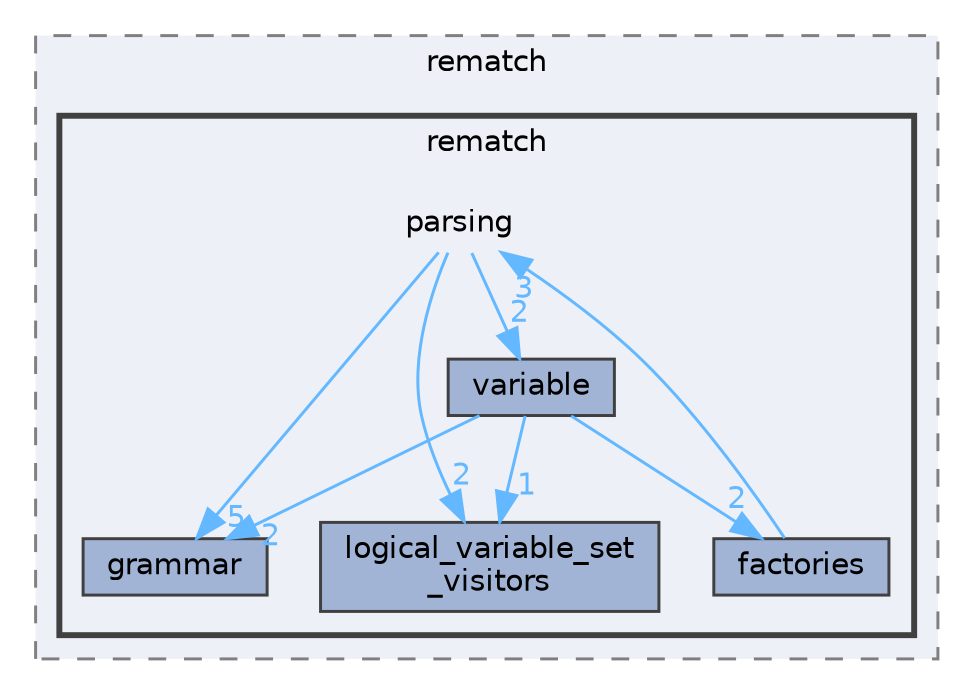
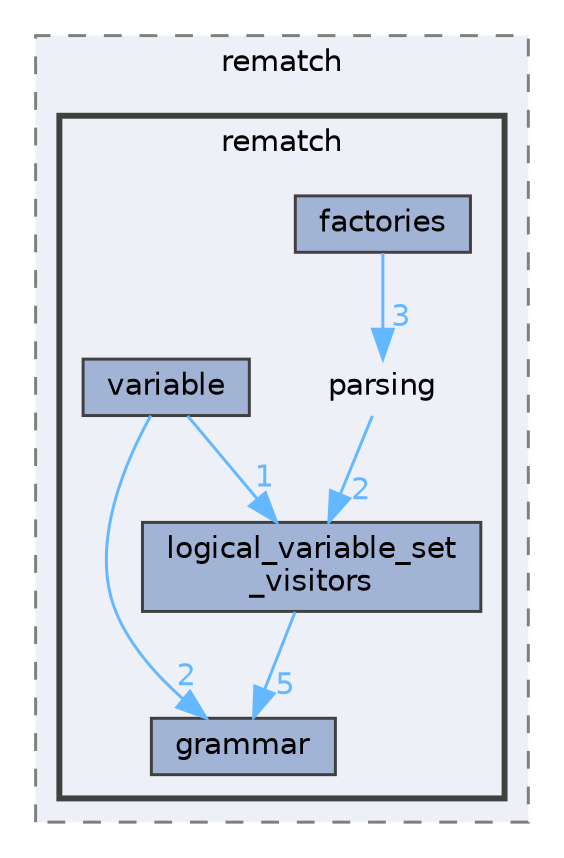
edge "parsing" -> "variable": removed
edge "parsing" -> "grammar": now "logical_variable_set _visitors" -> "grammar"
edge "variable" -> "factories": removed
